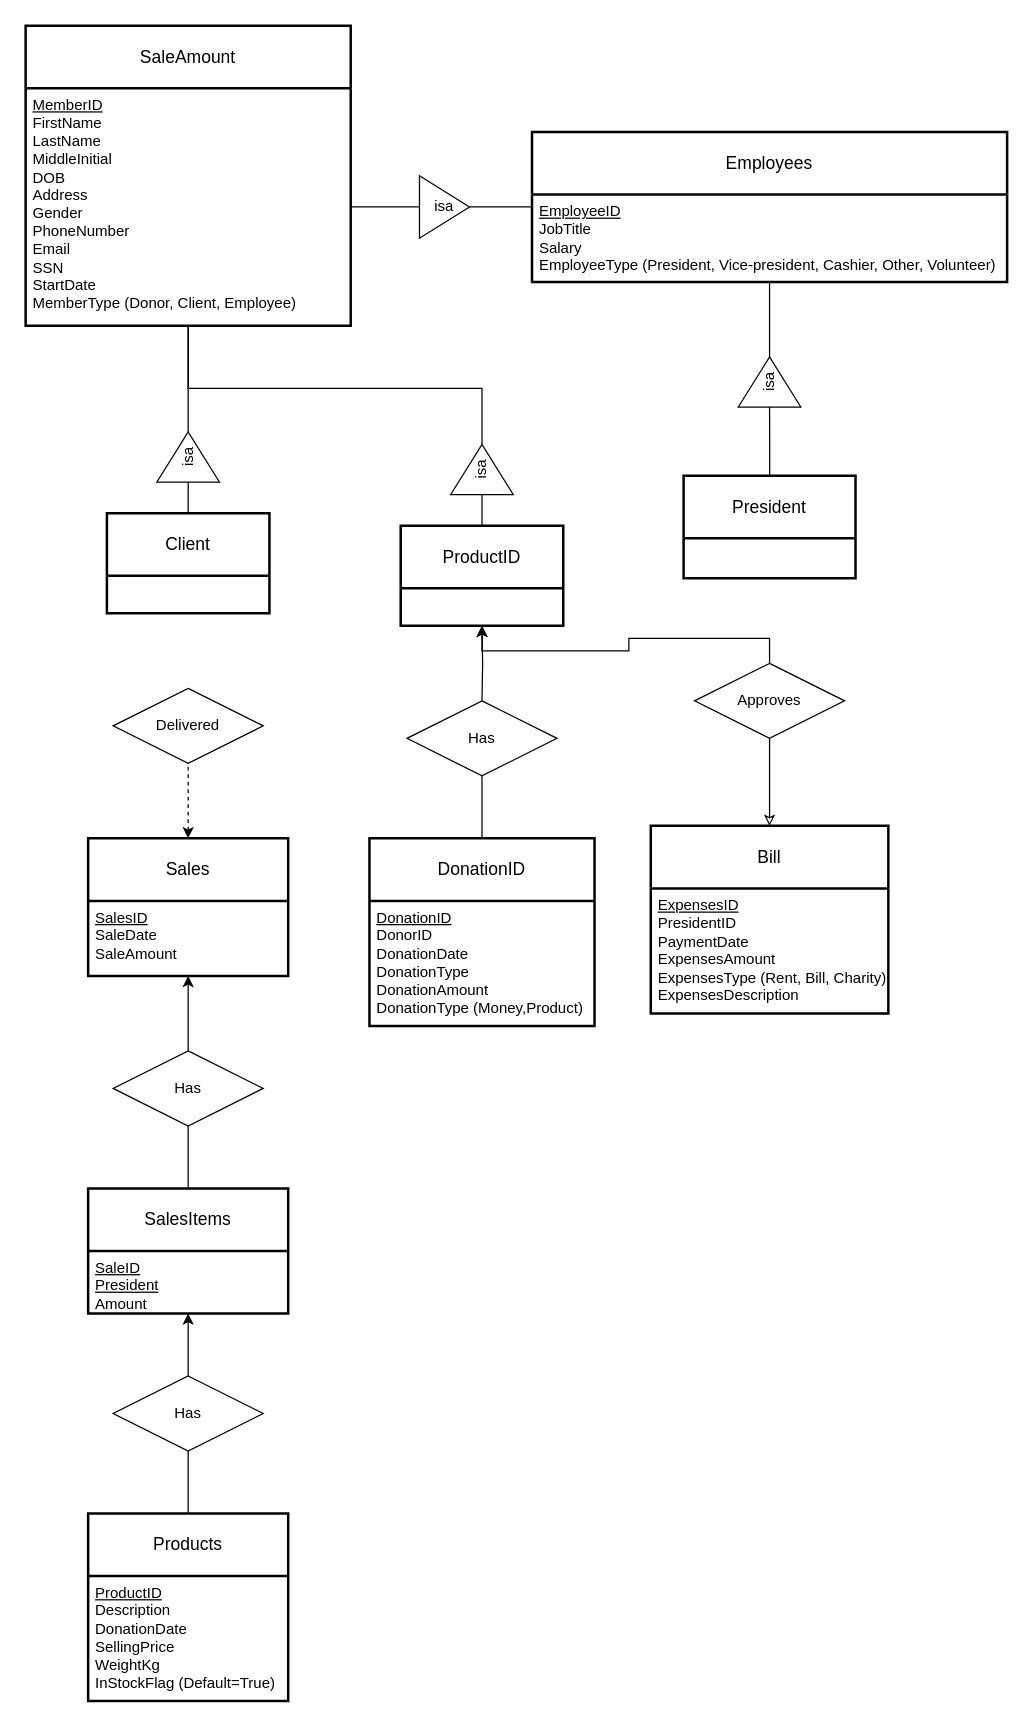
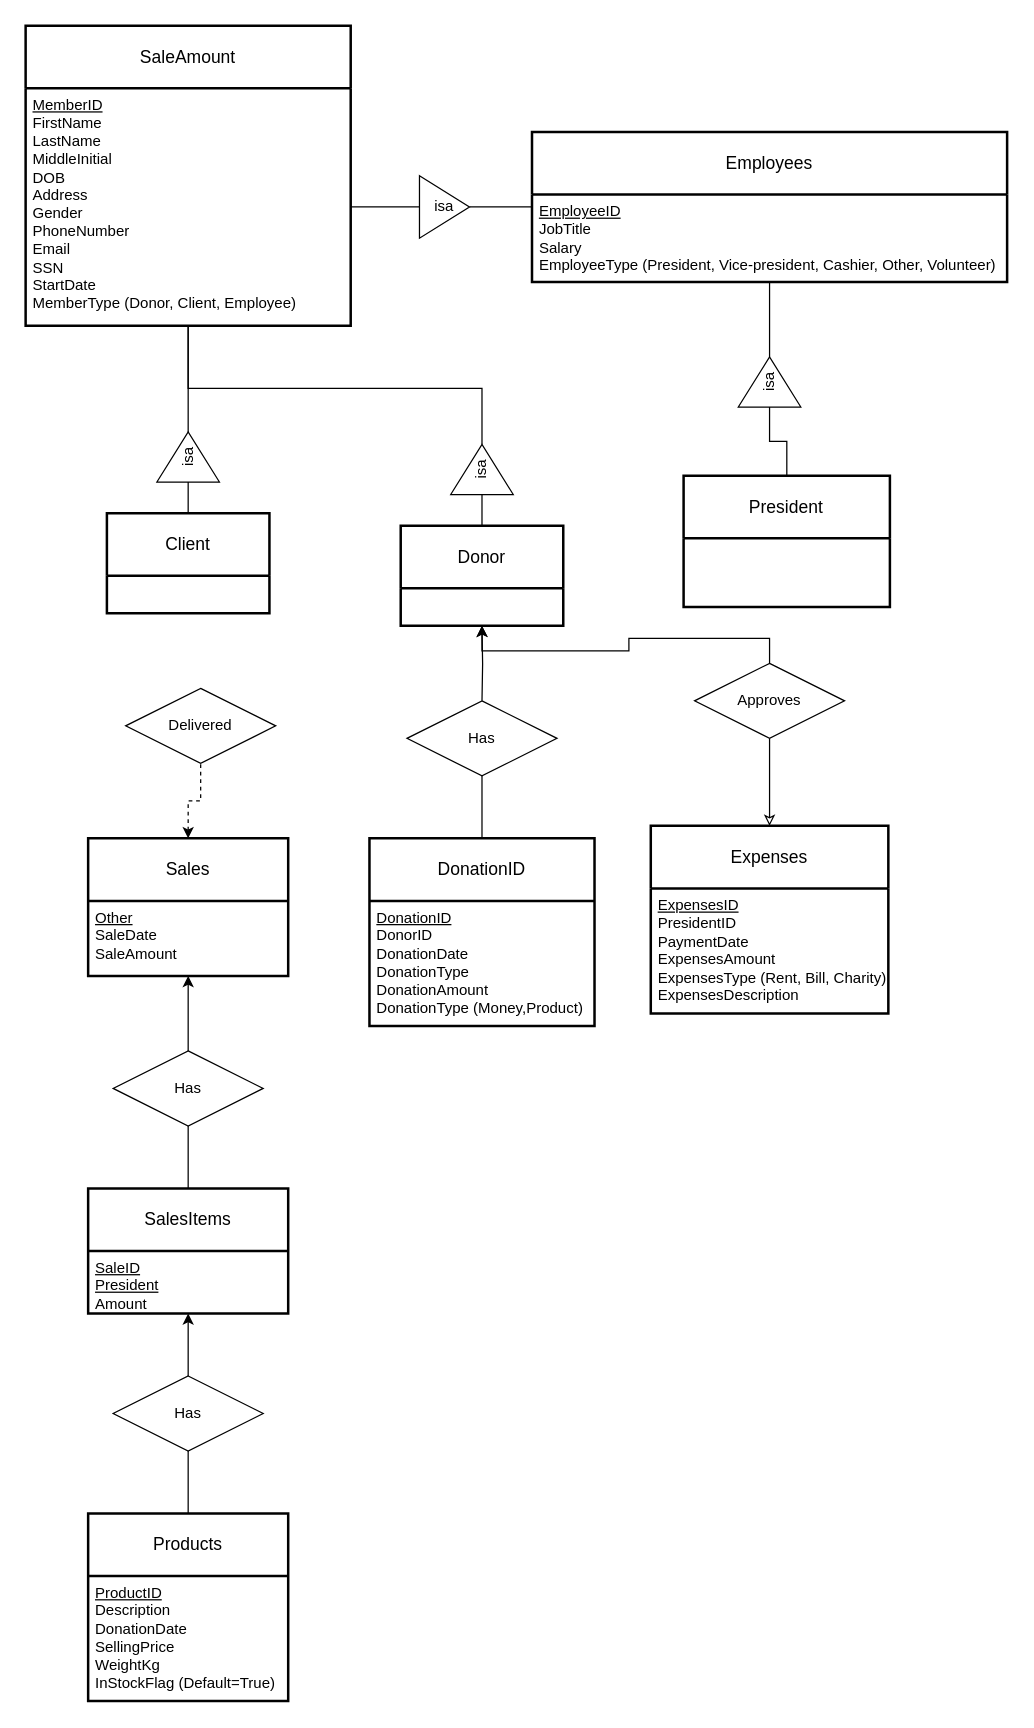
node "President": size 172x103 -> 206x131
node "ProductID": label "ProductID" -> "Donor"
node "Delivered": moved (188, 726) -> (201, 726)
node "Bill": label "Bill" -> "Expenses"
node "SalesID SaleDate SaleAmount": label "SalesID SaleDate SaleAmount" -> "Other SaleDate SaleAmount"
